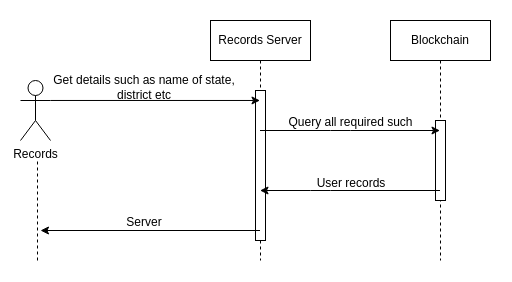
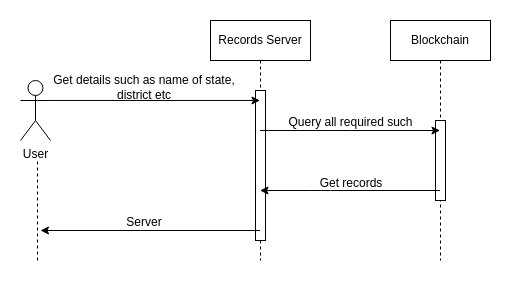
node "Records": label "Records" -> "User"
node "User records": label "User records" -> "Get records"
